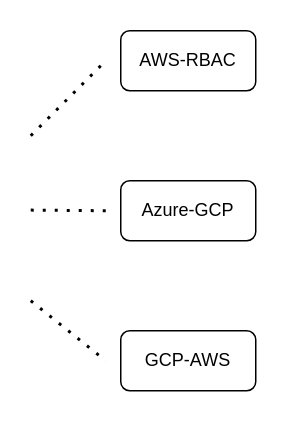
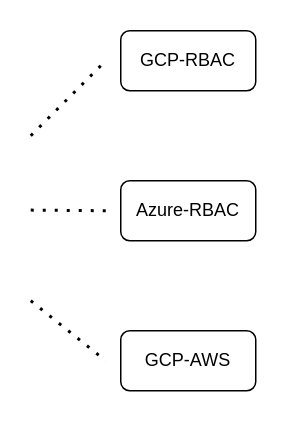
node "AWS-RBAC": label "AWS-RBAC" -> "GCP-RBAC"
node "Azure-GCP": label "Azure-GCP" -> "Azure-RBAC"
